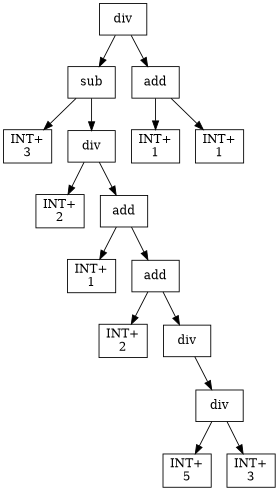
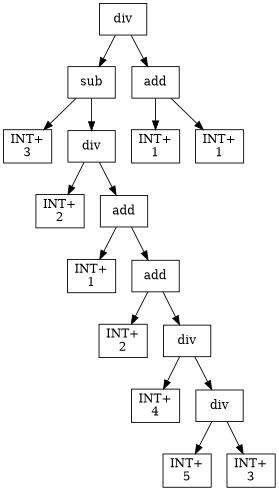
node "INT+ 4": added
